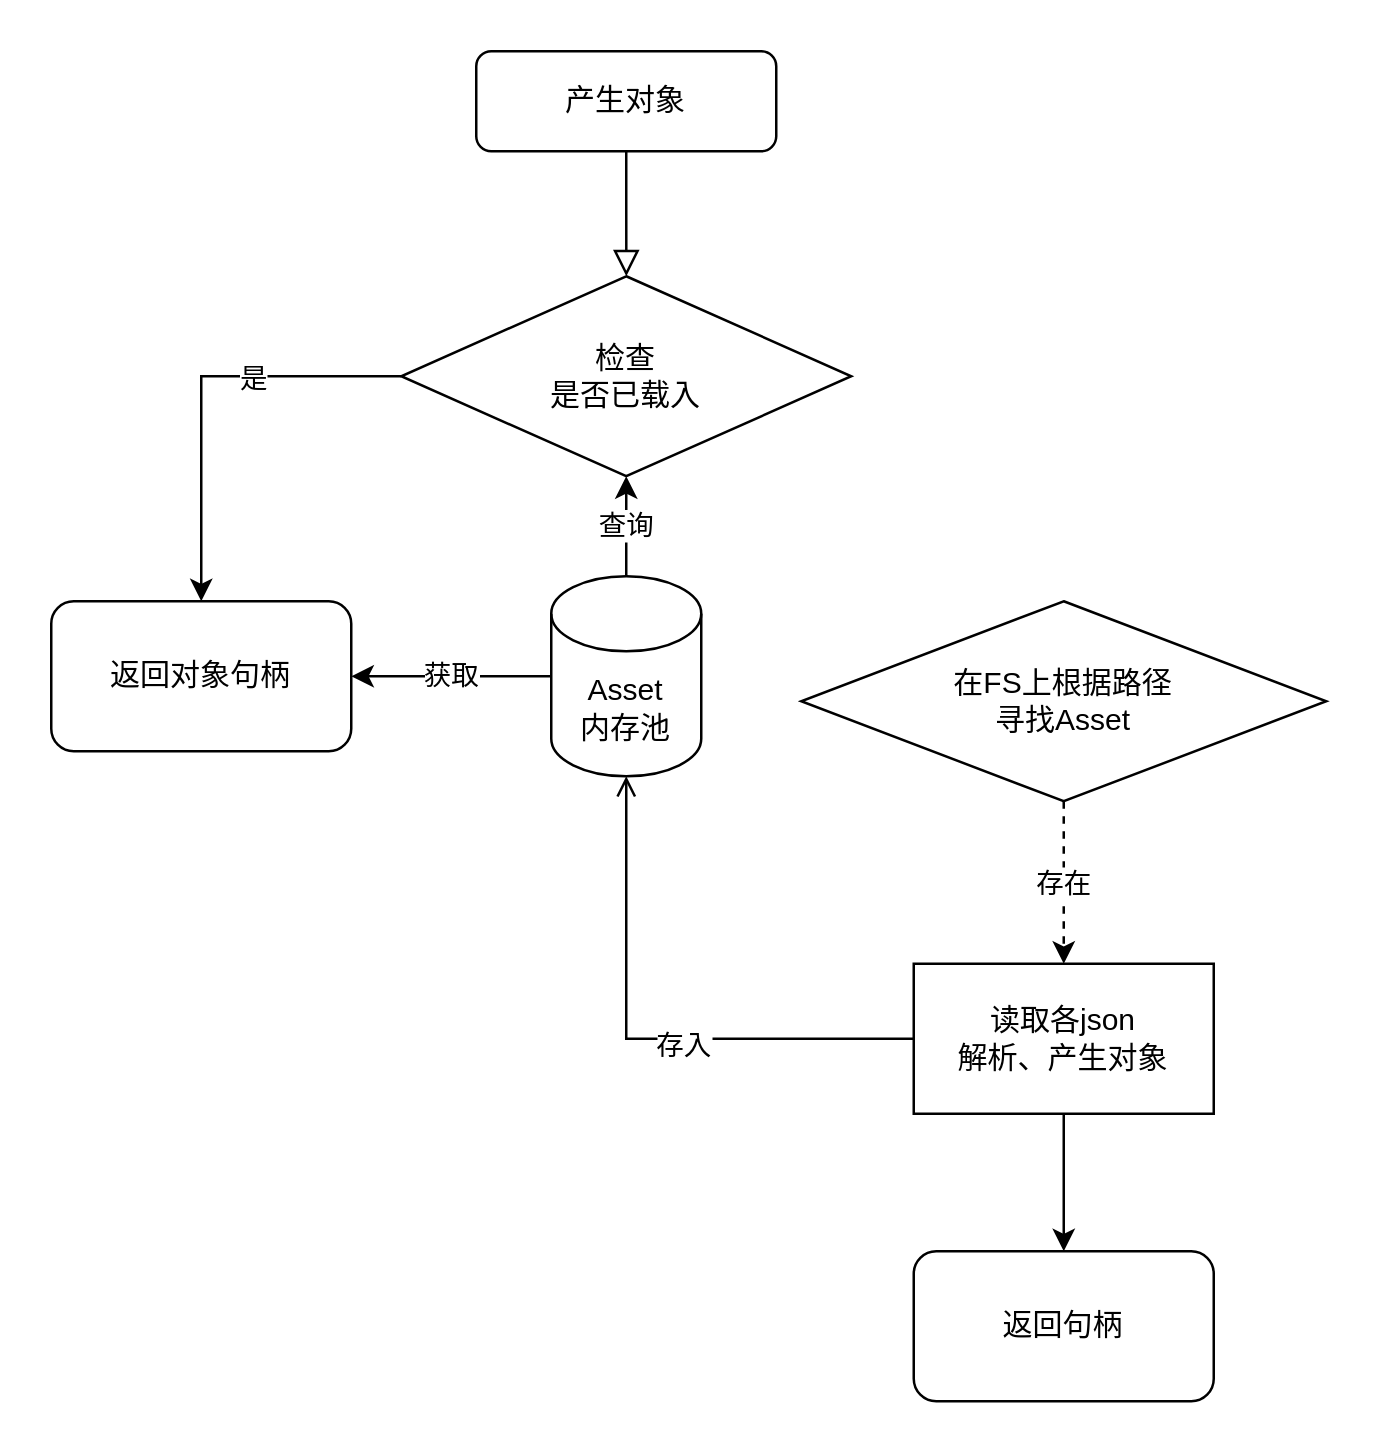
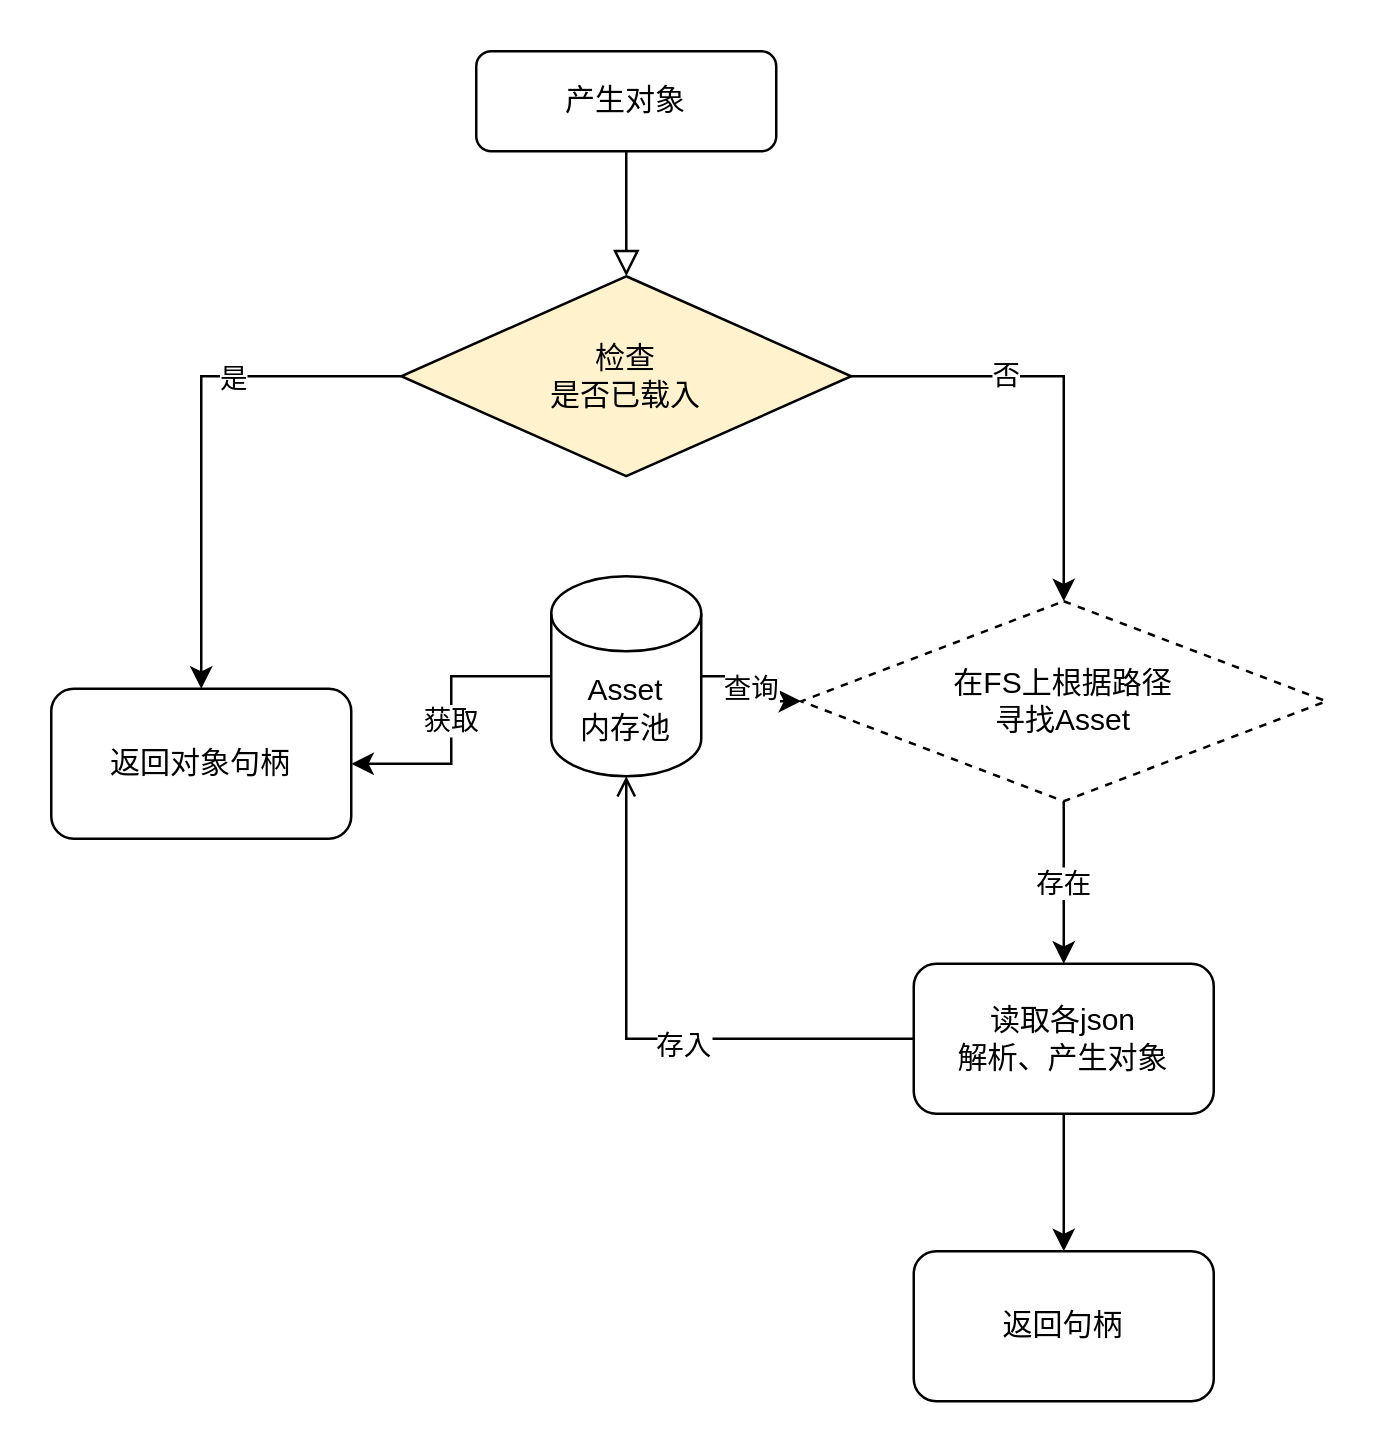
node "检查是否已载入": fillcolor #ffffff -> #fff2cc
edge "检查是否已载入" -> "在FS上根据路径寻找Asset": added, label "否"
edge "Asset 内存池" -> "检查是否已载入": now "Asset 内存池" -> "在FS上根据路径寻找Asset"
node "返回对象句柄": moved (201, 676) -> (201, 764)
node "在FS上根据路径寻找Asset": style solid -> dashed
edge "在FS上根据路径寻找Asset" -> "读取各json 解析、产生对象": style dashed -> solid
node "读取各json 解析、产生对象": shape rectangle -> rounded rectangle
